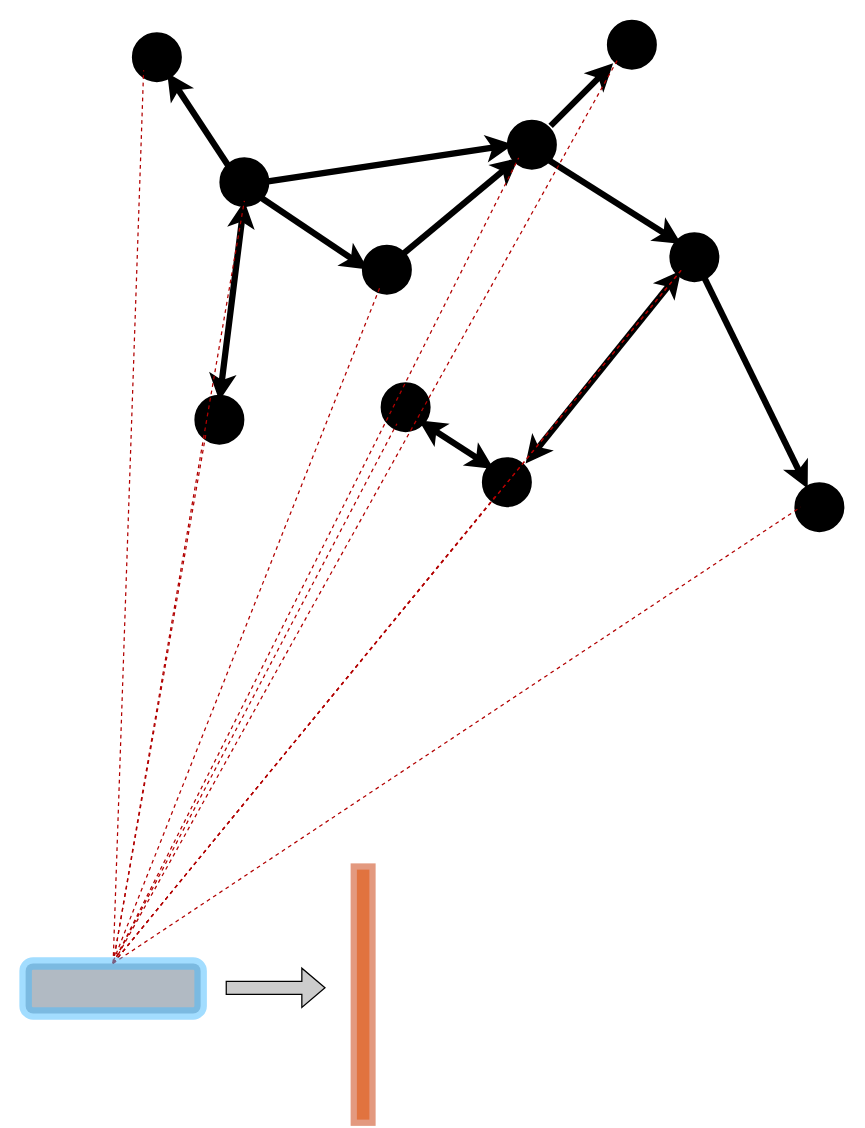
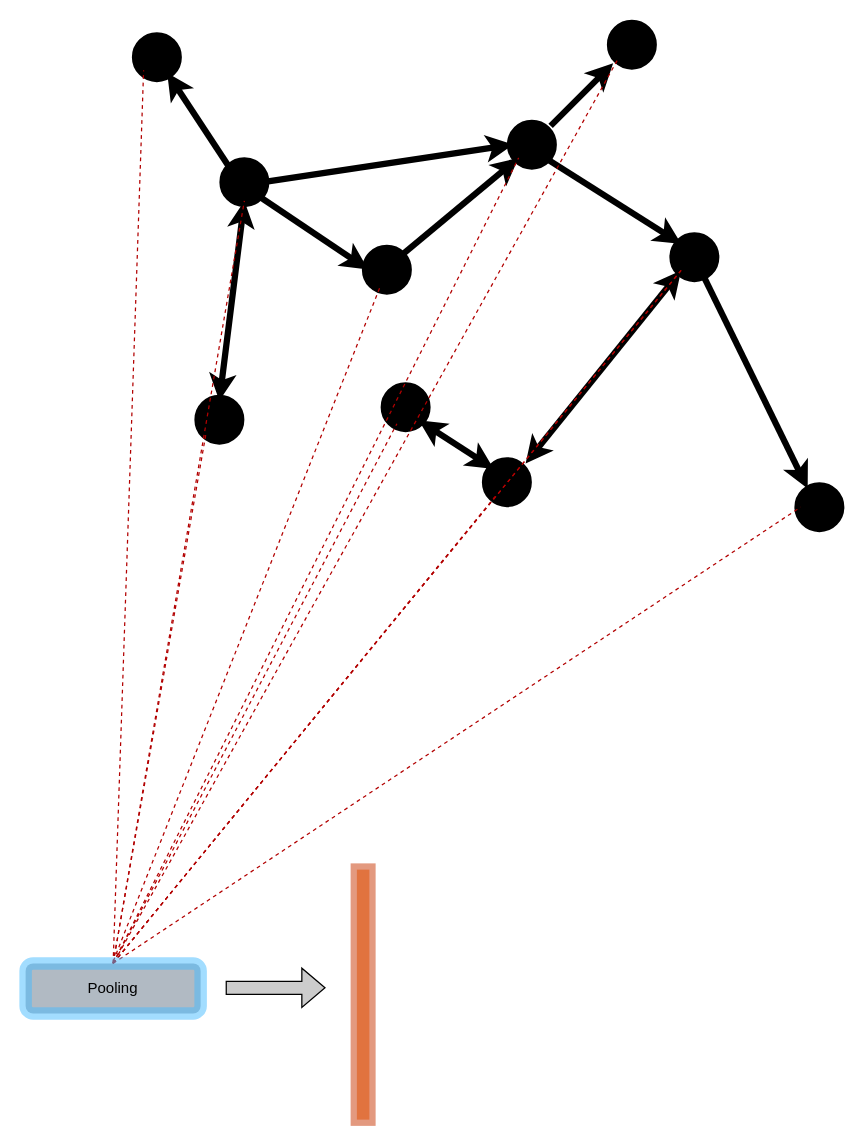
node "Pooling": added
